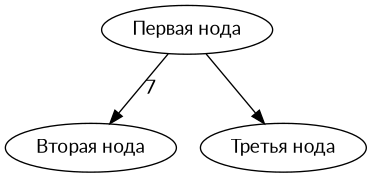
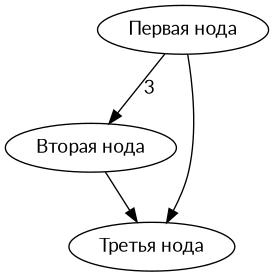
edge "Первая нода" -> "Вторая нода": label "7" -> "3"
edge "Вторая нода" -> "Третья нода": added
